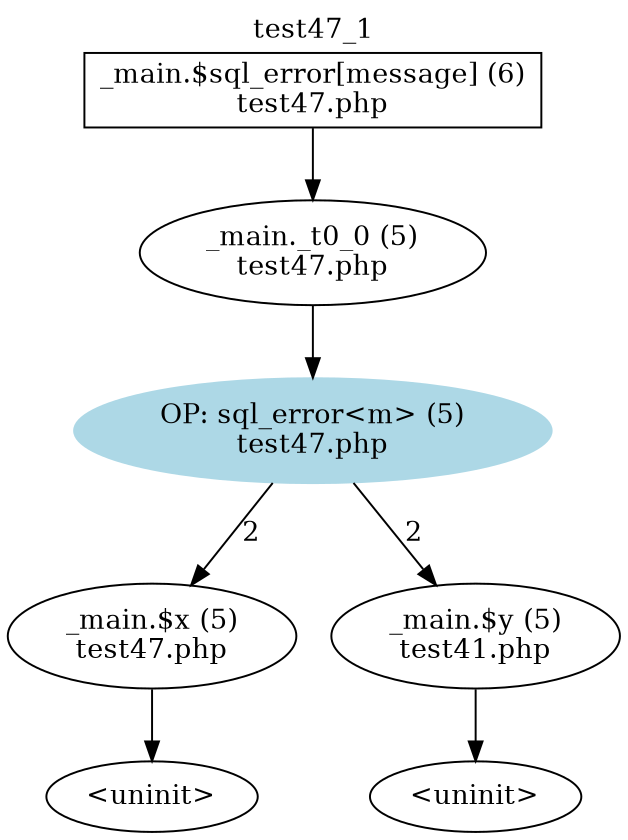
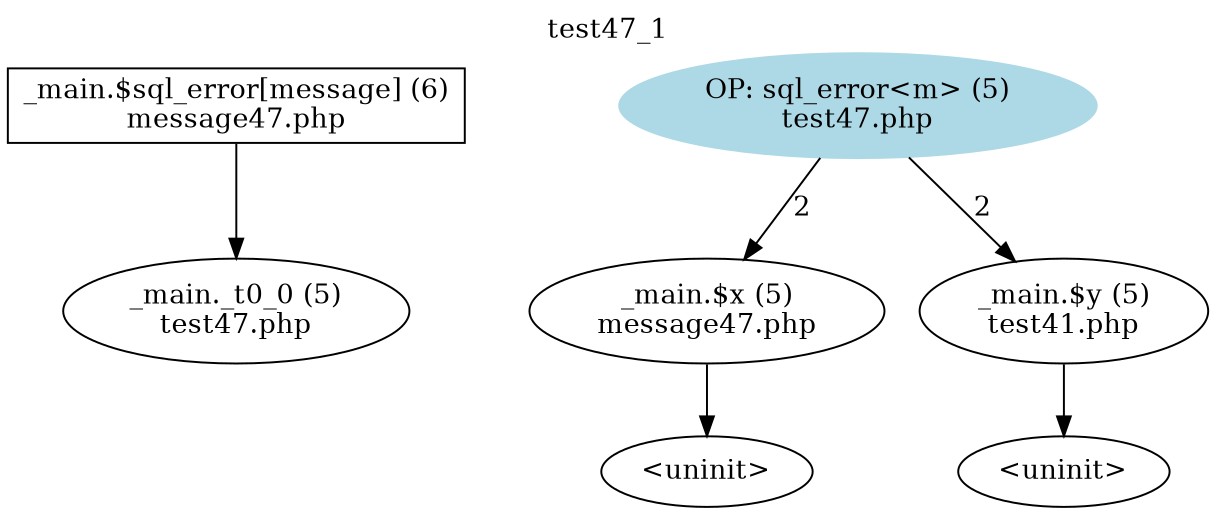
node "_main.$sql_error[message] (6) test47.php": label "_main.$sql_error[message] (6) test47.php" -> "_main.$sql_error[message] (6) message47.php"
edge "_main._t0_0 (5) test47.php" -> "OP: sql_error<m> (5) test47.php": removed
node "_main.$x (5) test47.php": label "_main.$x (5) test47.php" -> "_main.$x (5) message47.php"
